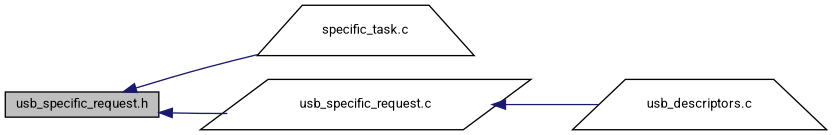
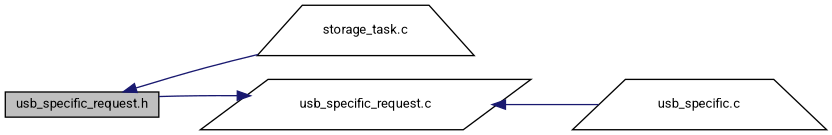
node "specific_task.c": label "specific_task.c" -> "storage_task.c"
node "usb_descriptors.c": label "usb_descriptors.c" -> "usb_specific.c"
edge "usb_specific_request.c" -> "usb_specific_request.h": reversed
